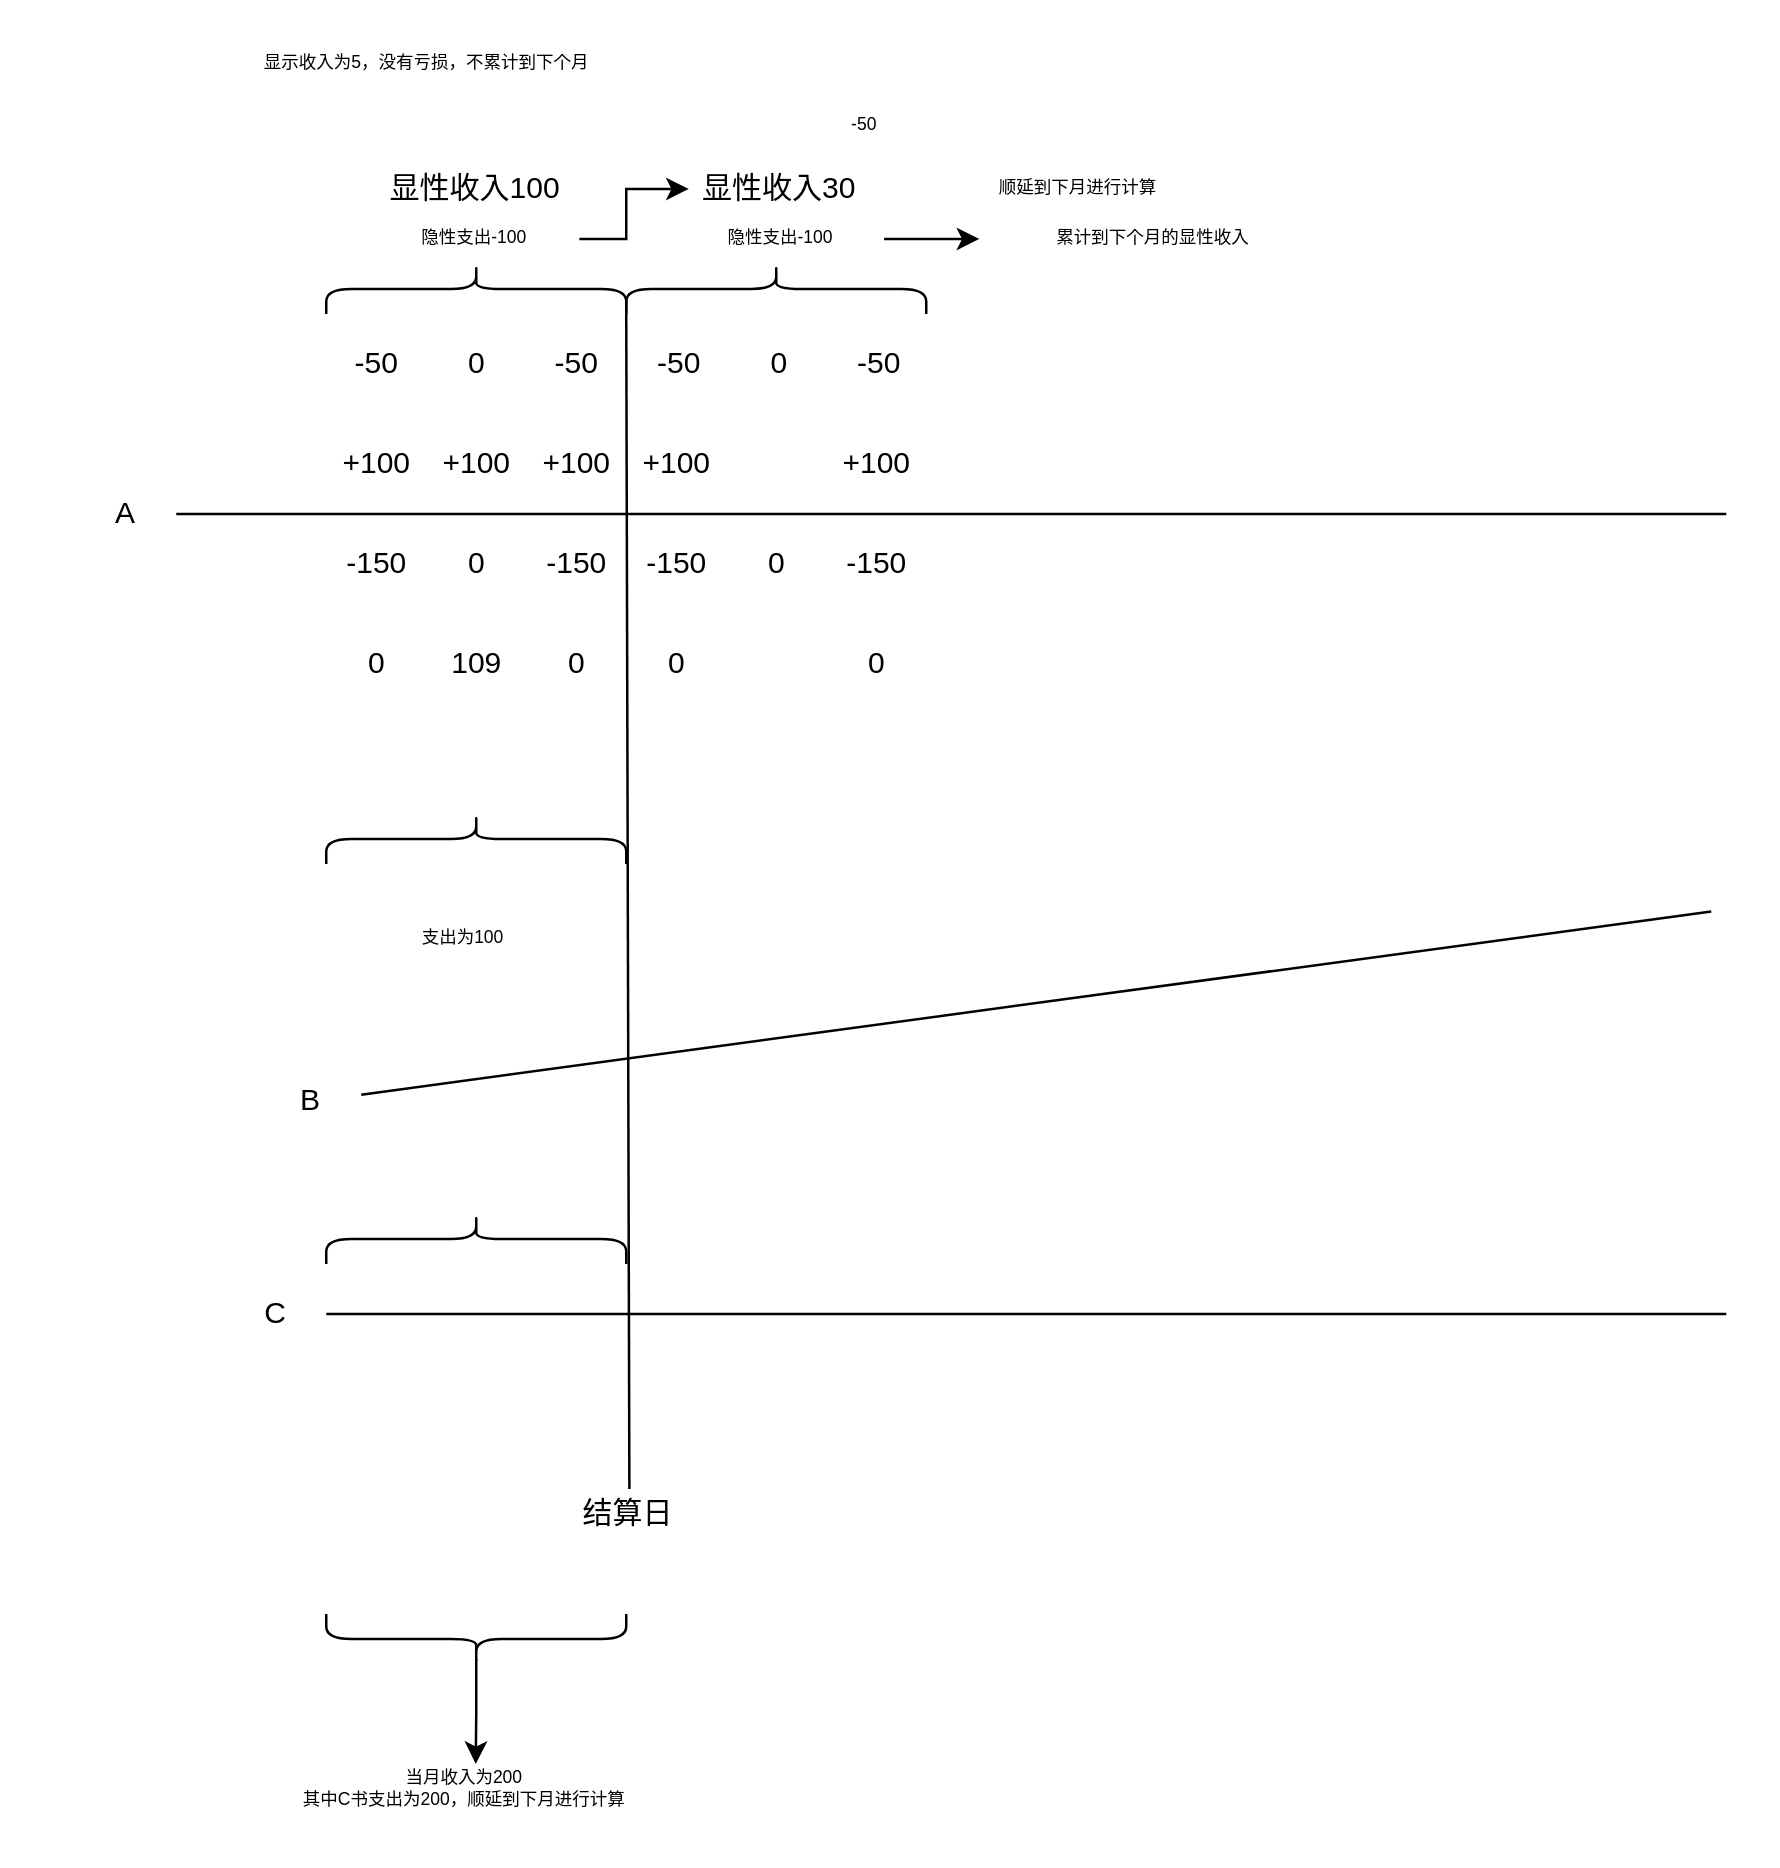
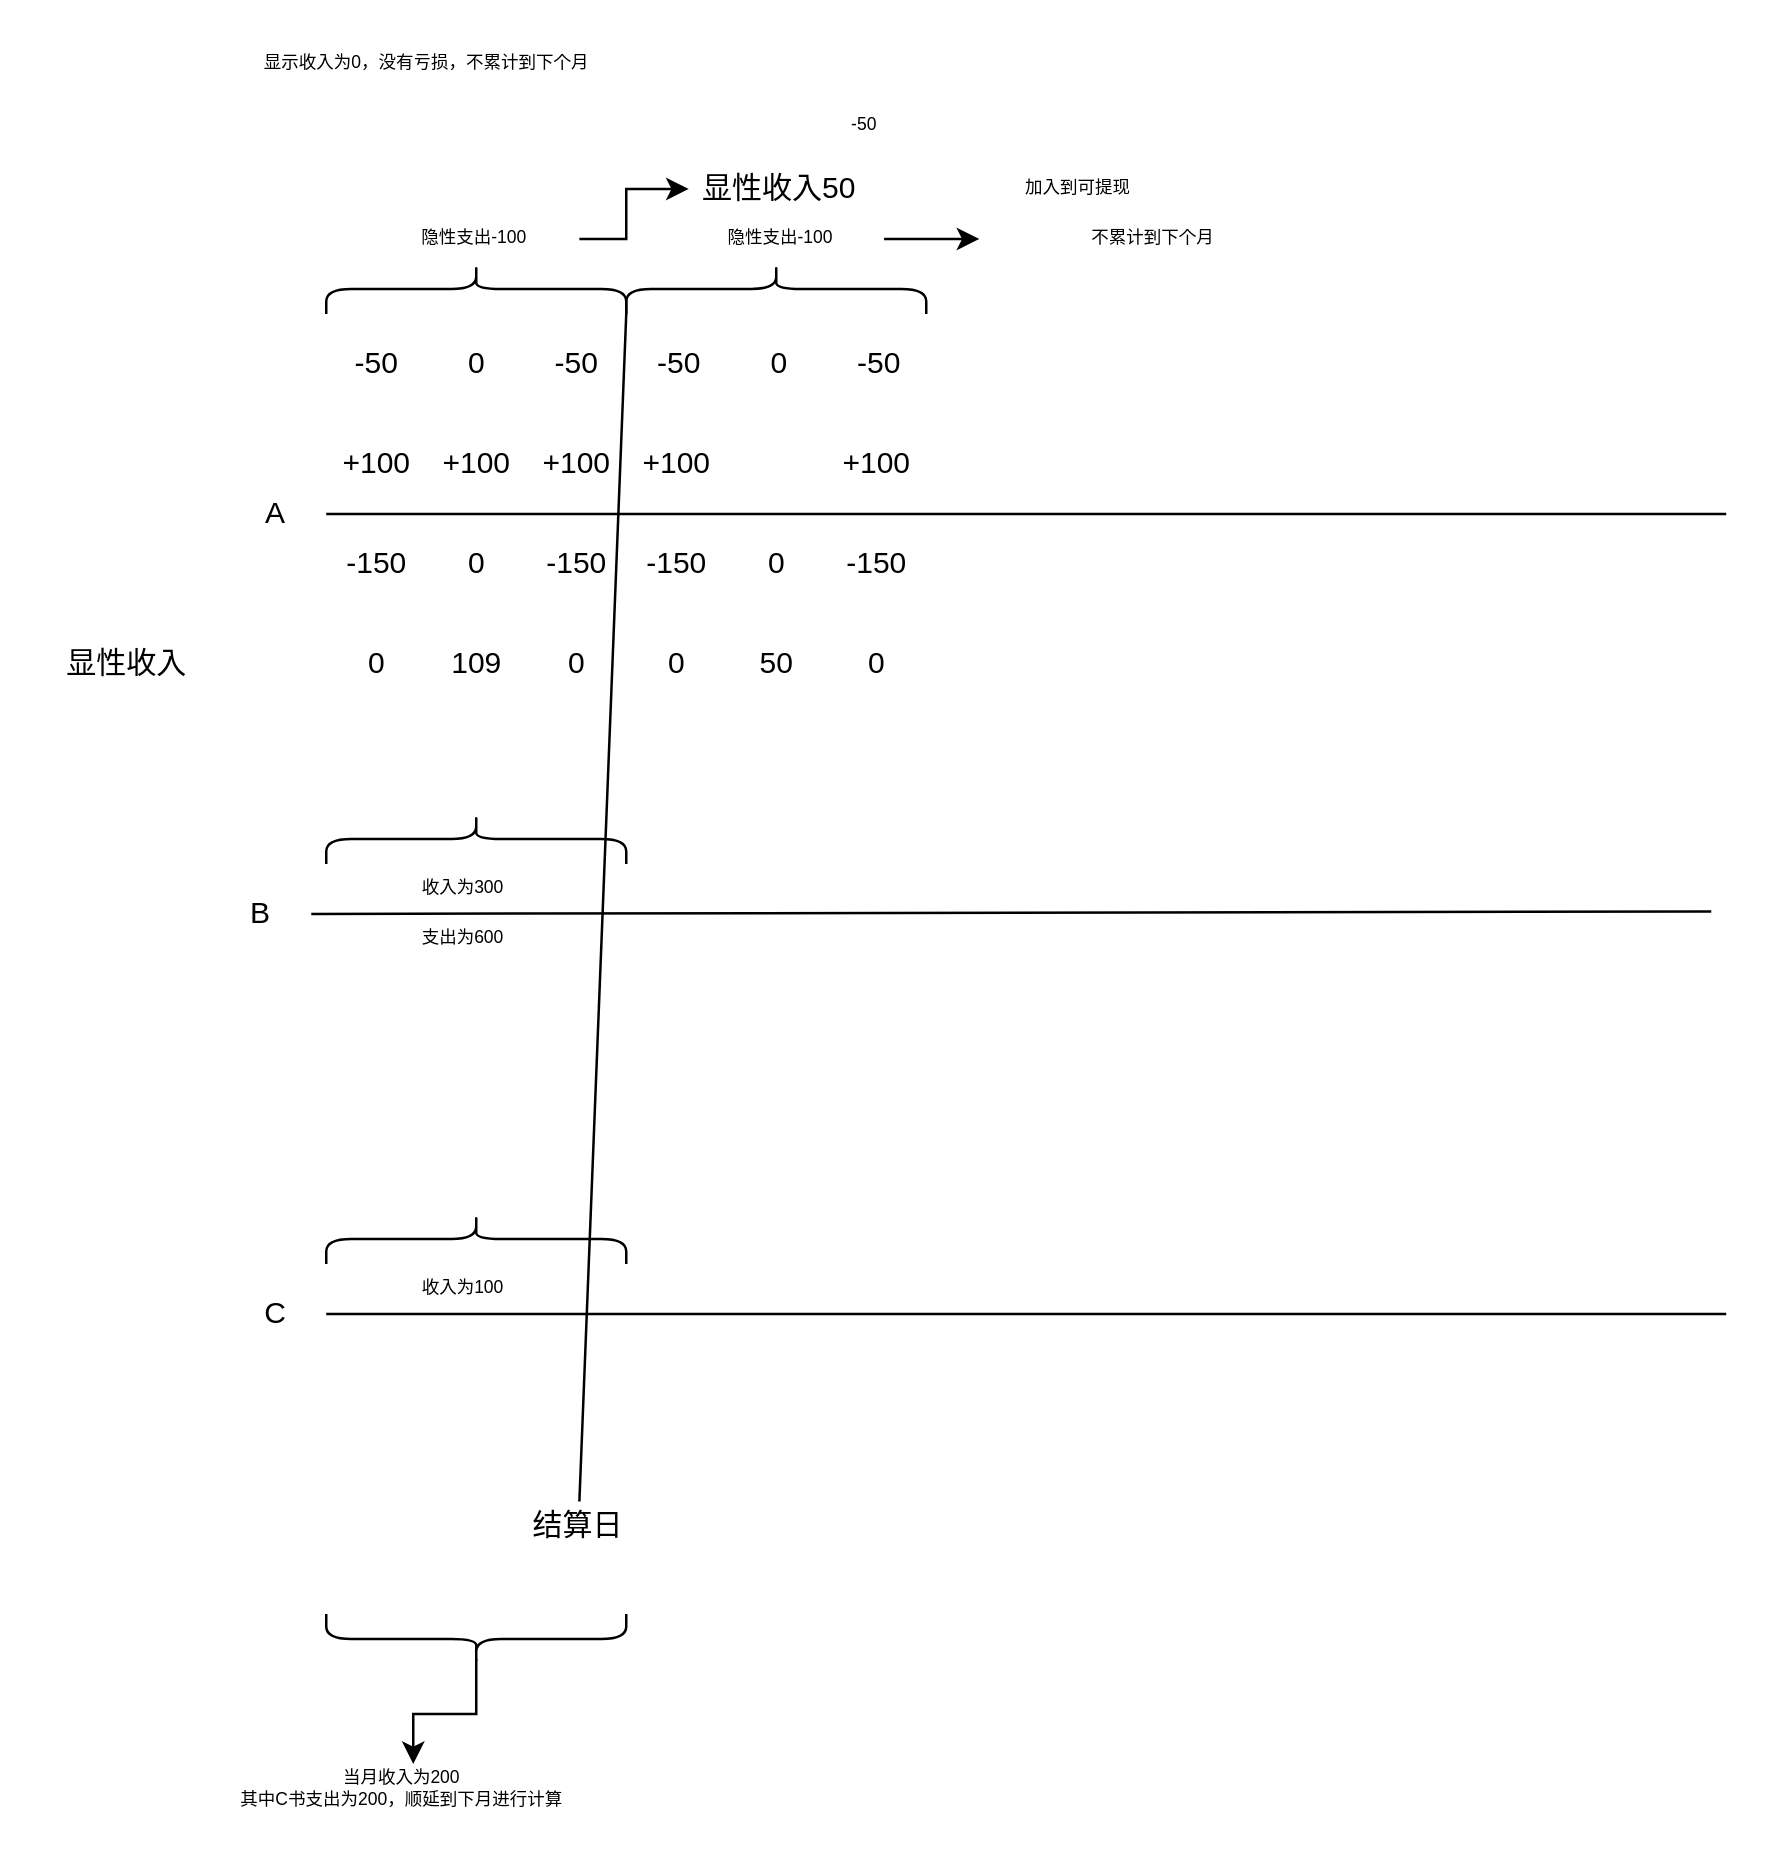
node "显示收入为5，没有亏损，不累计到下个月": label "显示收入为5，没有亏损，不累计到下个月" -> "显示收入为0，没有亏损，不累计到下个月"
node "显性收入100": removed
node "显性收入30": label "显性收入30" -> "显性收入50"
node "顺延到下月进行计算": label "顺延到下月进行计算" -> "加入到可提现"
node "累计到下个月的显性收入": label "累计到下个月的显性收入" -> "不累计到下个月"
node "A": moved (126, 514) -> (276, 514)
node "显性收入": added
node "50": added
node "收入为300": added
node "支出为100": label "支出为100" -> "支出为600"
node "B": moved (311, 1101) -> (261, 914)
node "收入为100": added
node "结算日": moved (629, 1514) -> (579, 1526)
node "当月收入为200 其中C书支出为200，顺延到下月进行计算": moved (464, 1789) -> (401, 1789)
